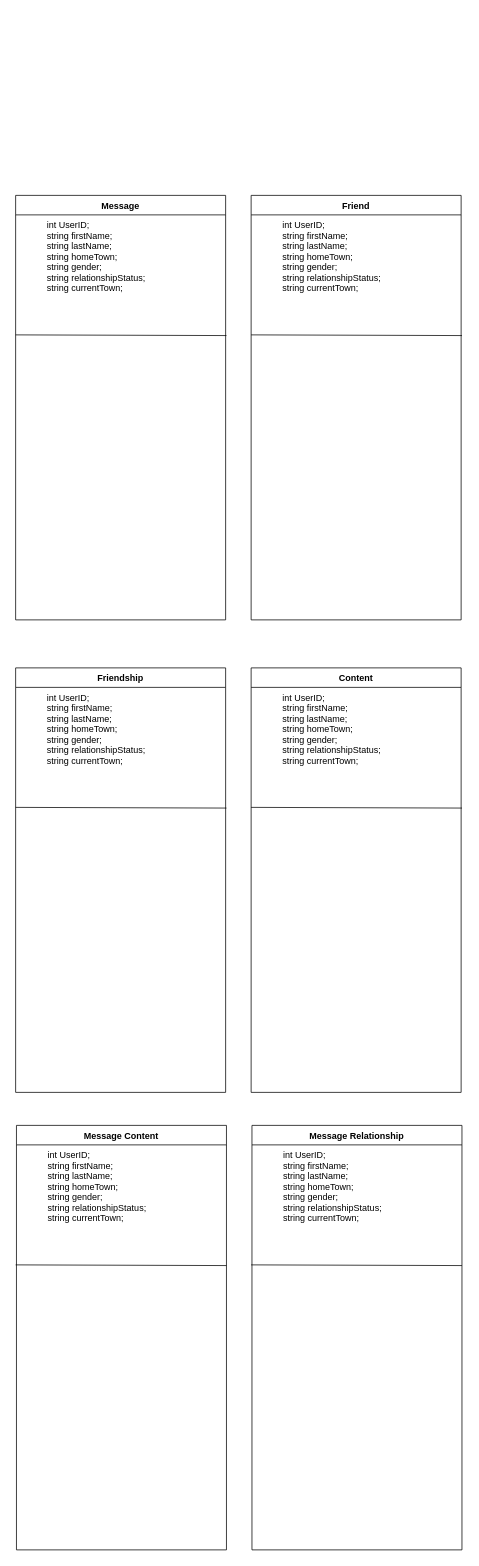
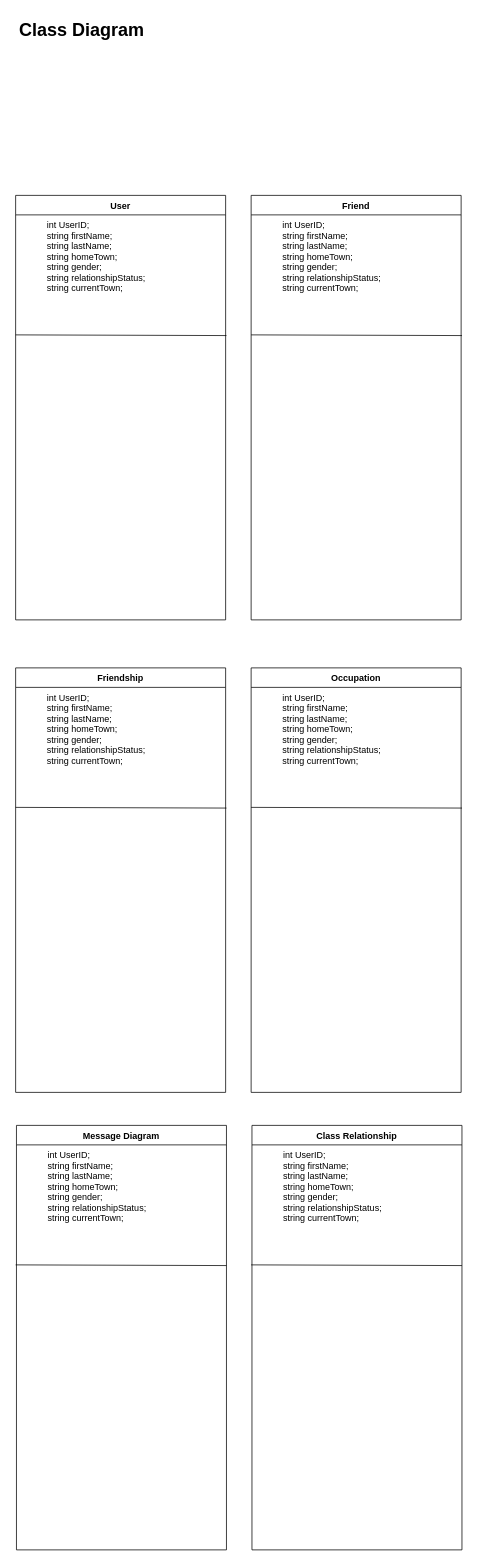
node "Class Diagram": added
node "Message": label "Message" -> "User"
node "Content": label "Content" -> "Occupation"
node "Message Content": label "Message Content" -> "Message Diagram"
node "Message Relationship": label "Message Relationship" -> "Class Relationship"
